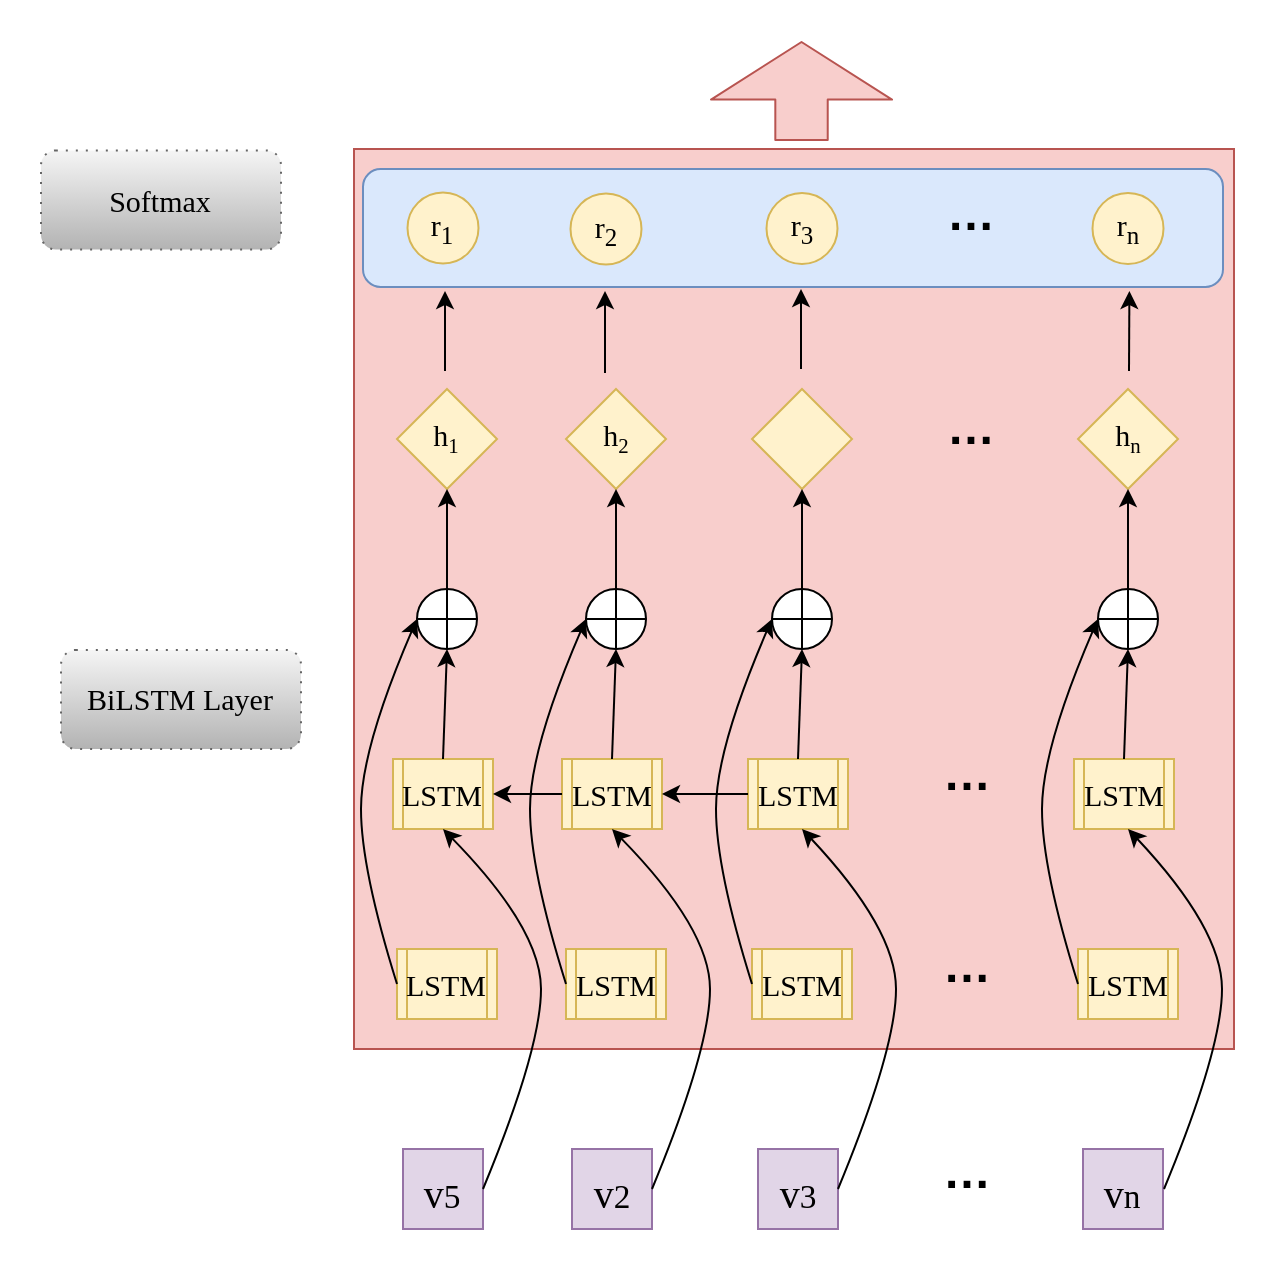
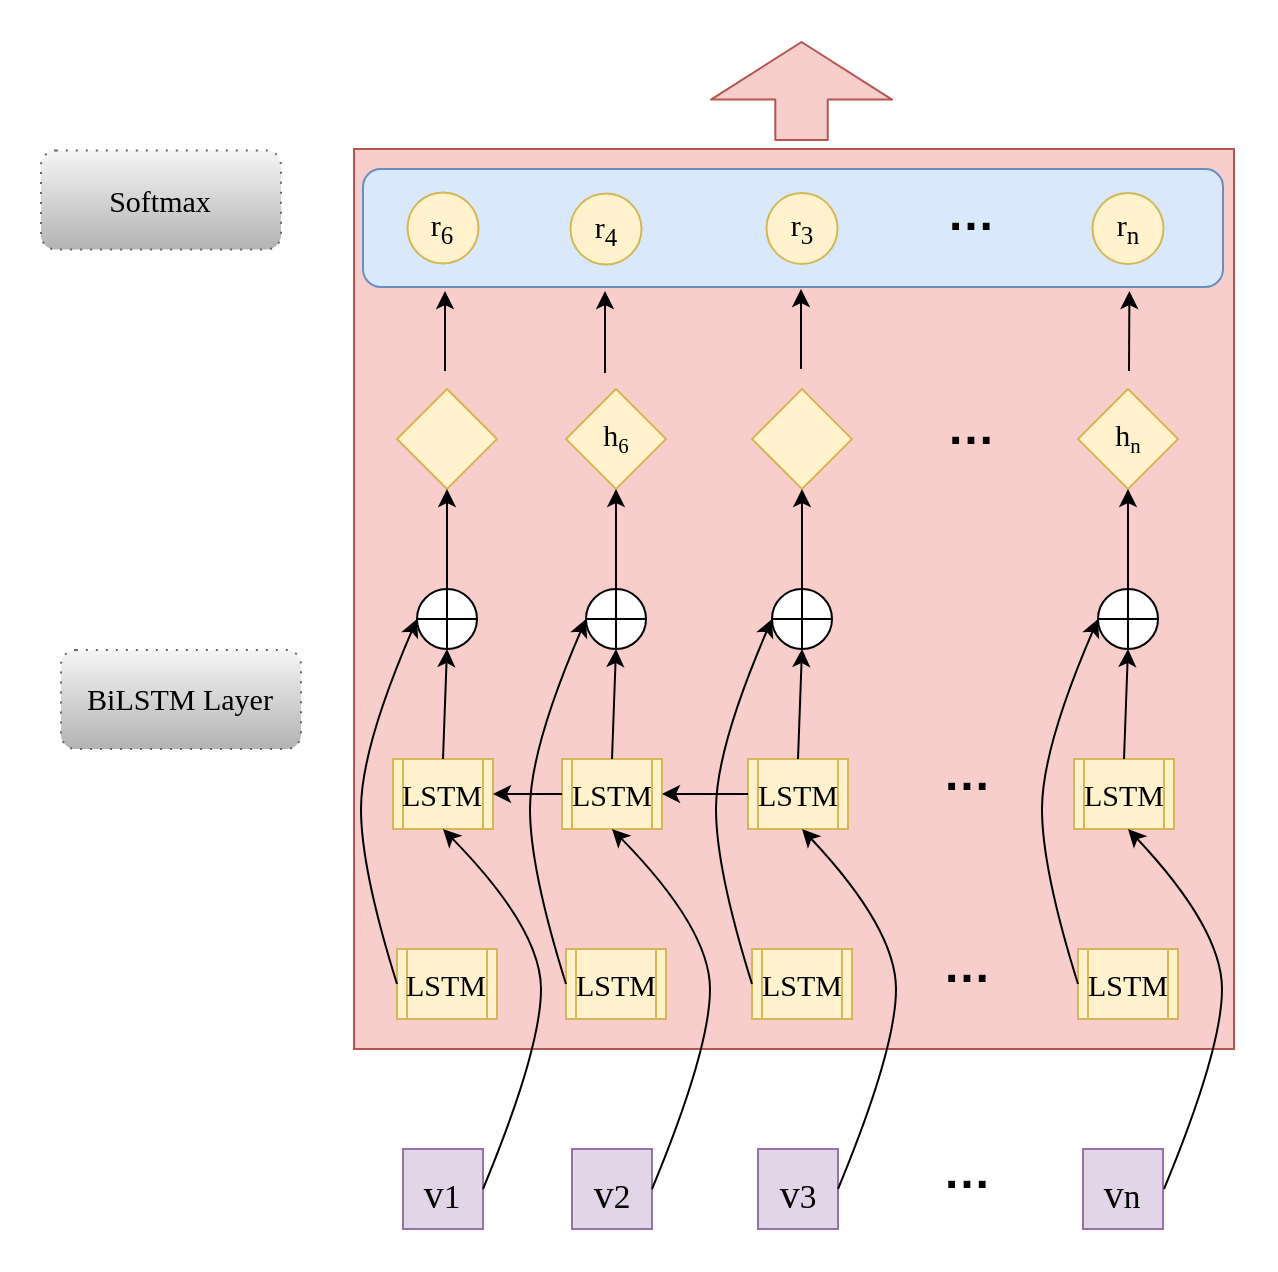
node "r1": label "r1" -> "r6"
node "r2": label "r2" -> "r4"
node "h1": removed
node "h2": label "h2" -> "h6"
node "v5": label "v5" -> "v1"
